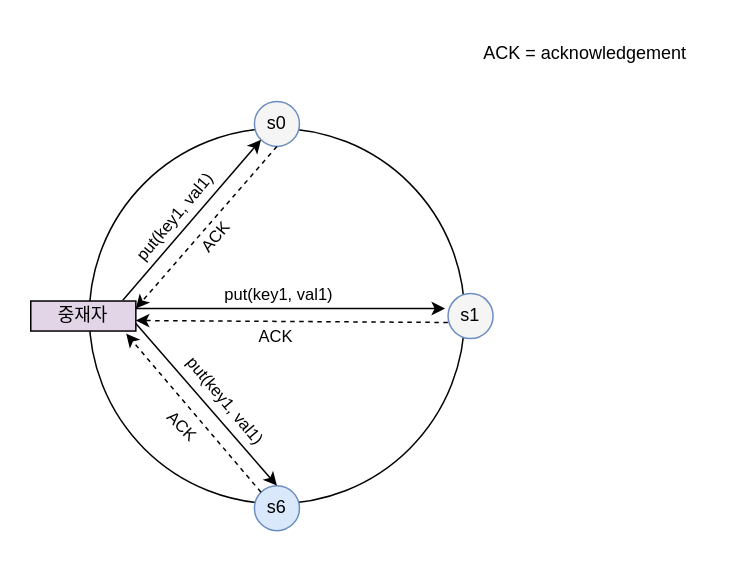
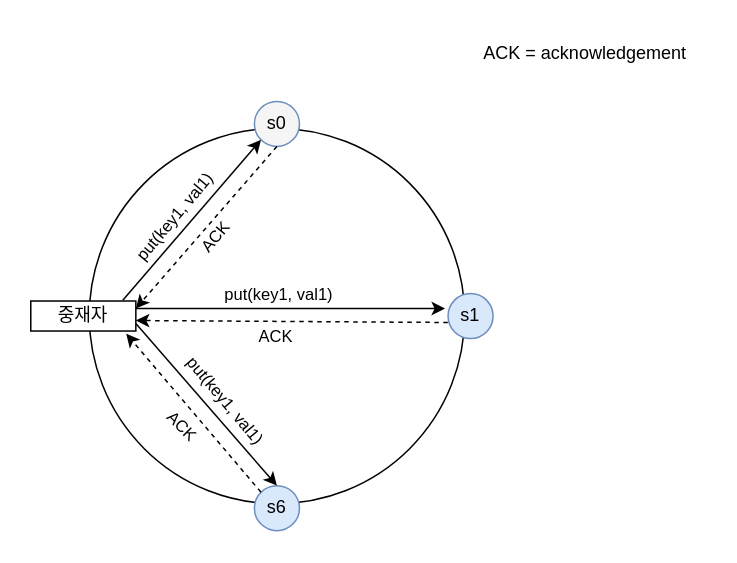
node "중재자": fillcolor #e1d5e7 -> #ffffff
node "s1": fillcolor #f5f5f5 -> #dae8fc
